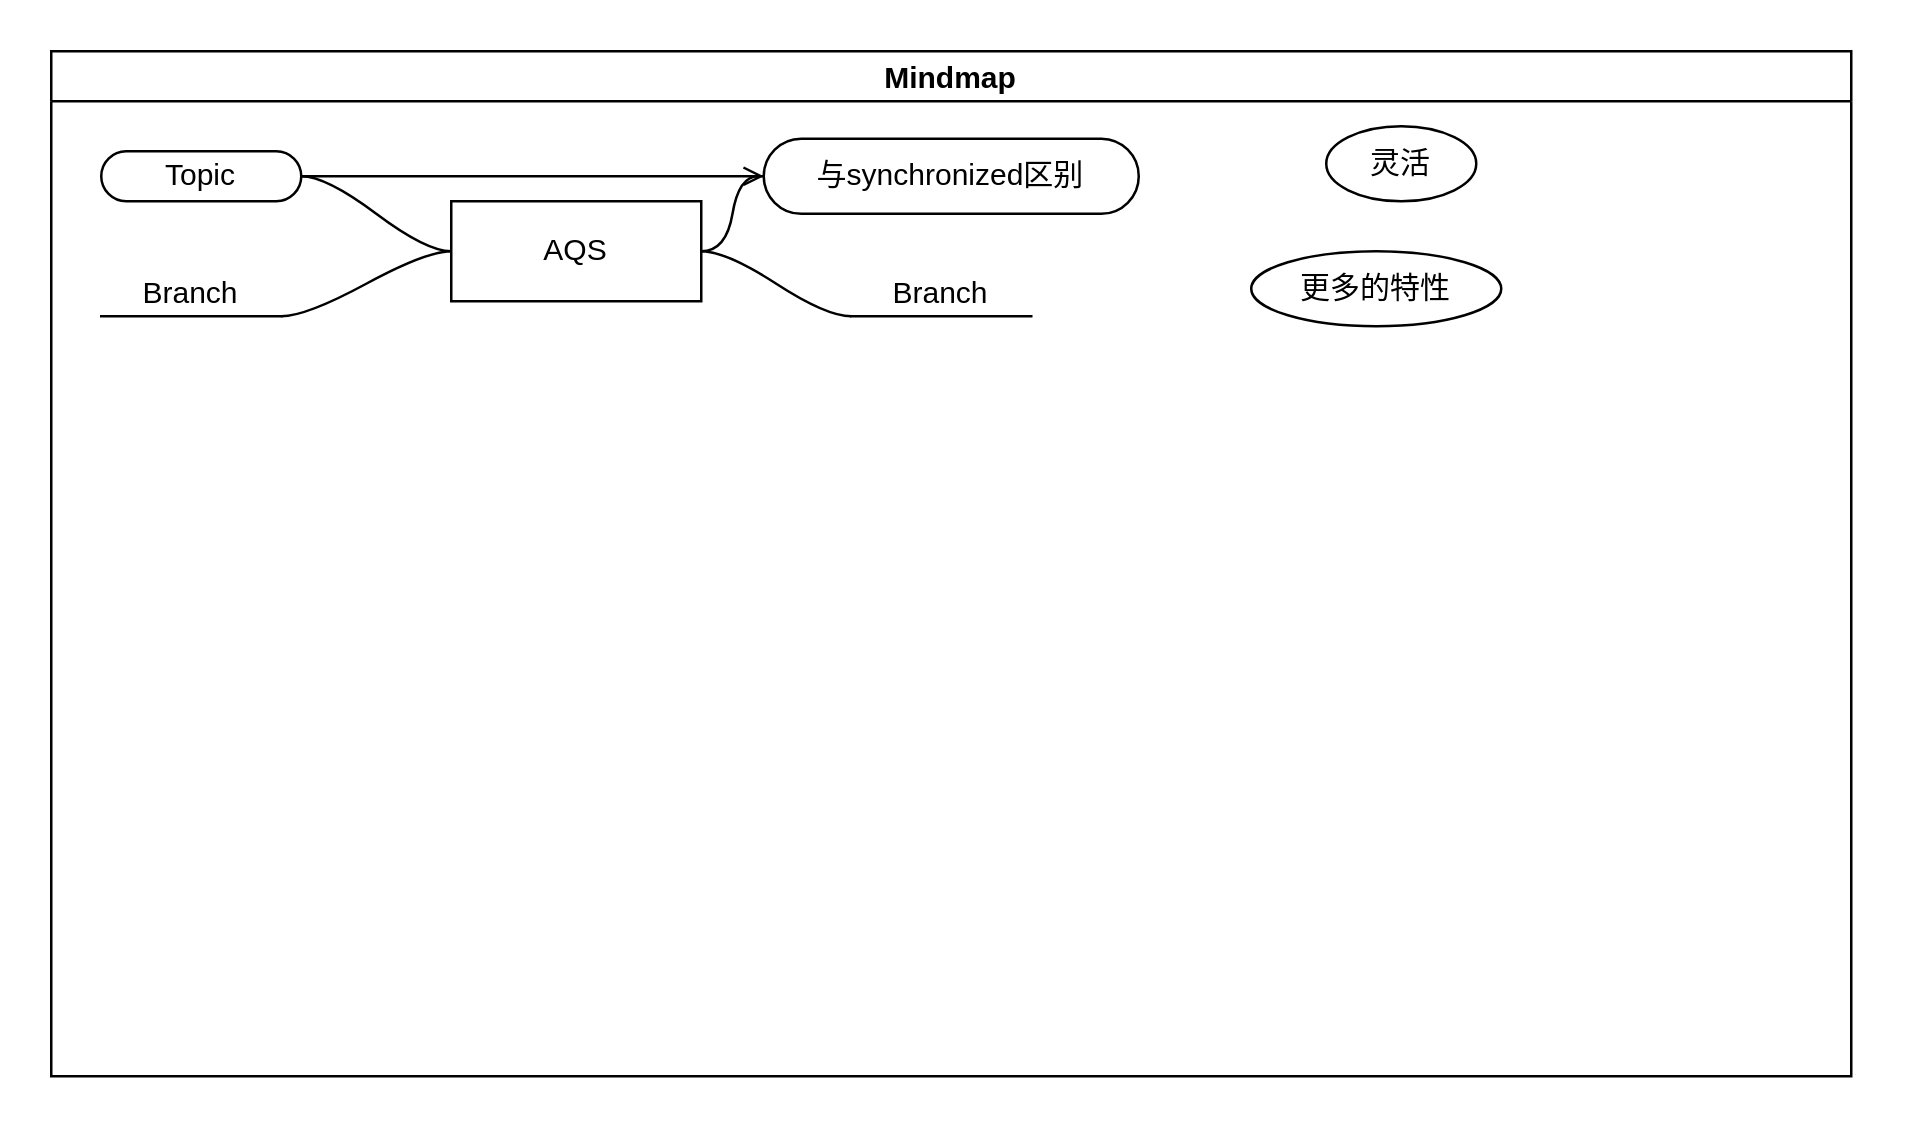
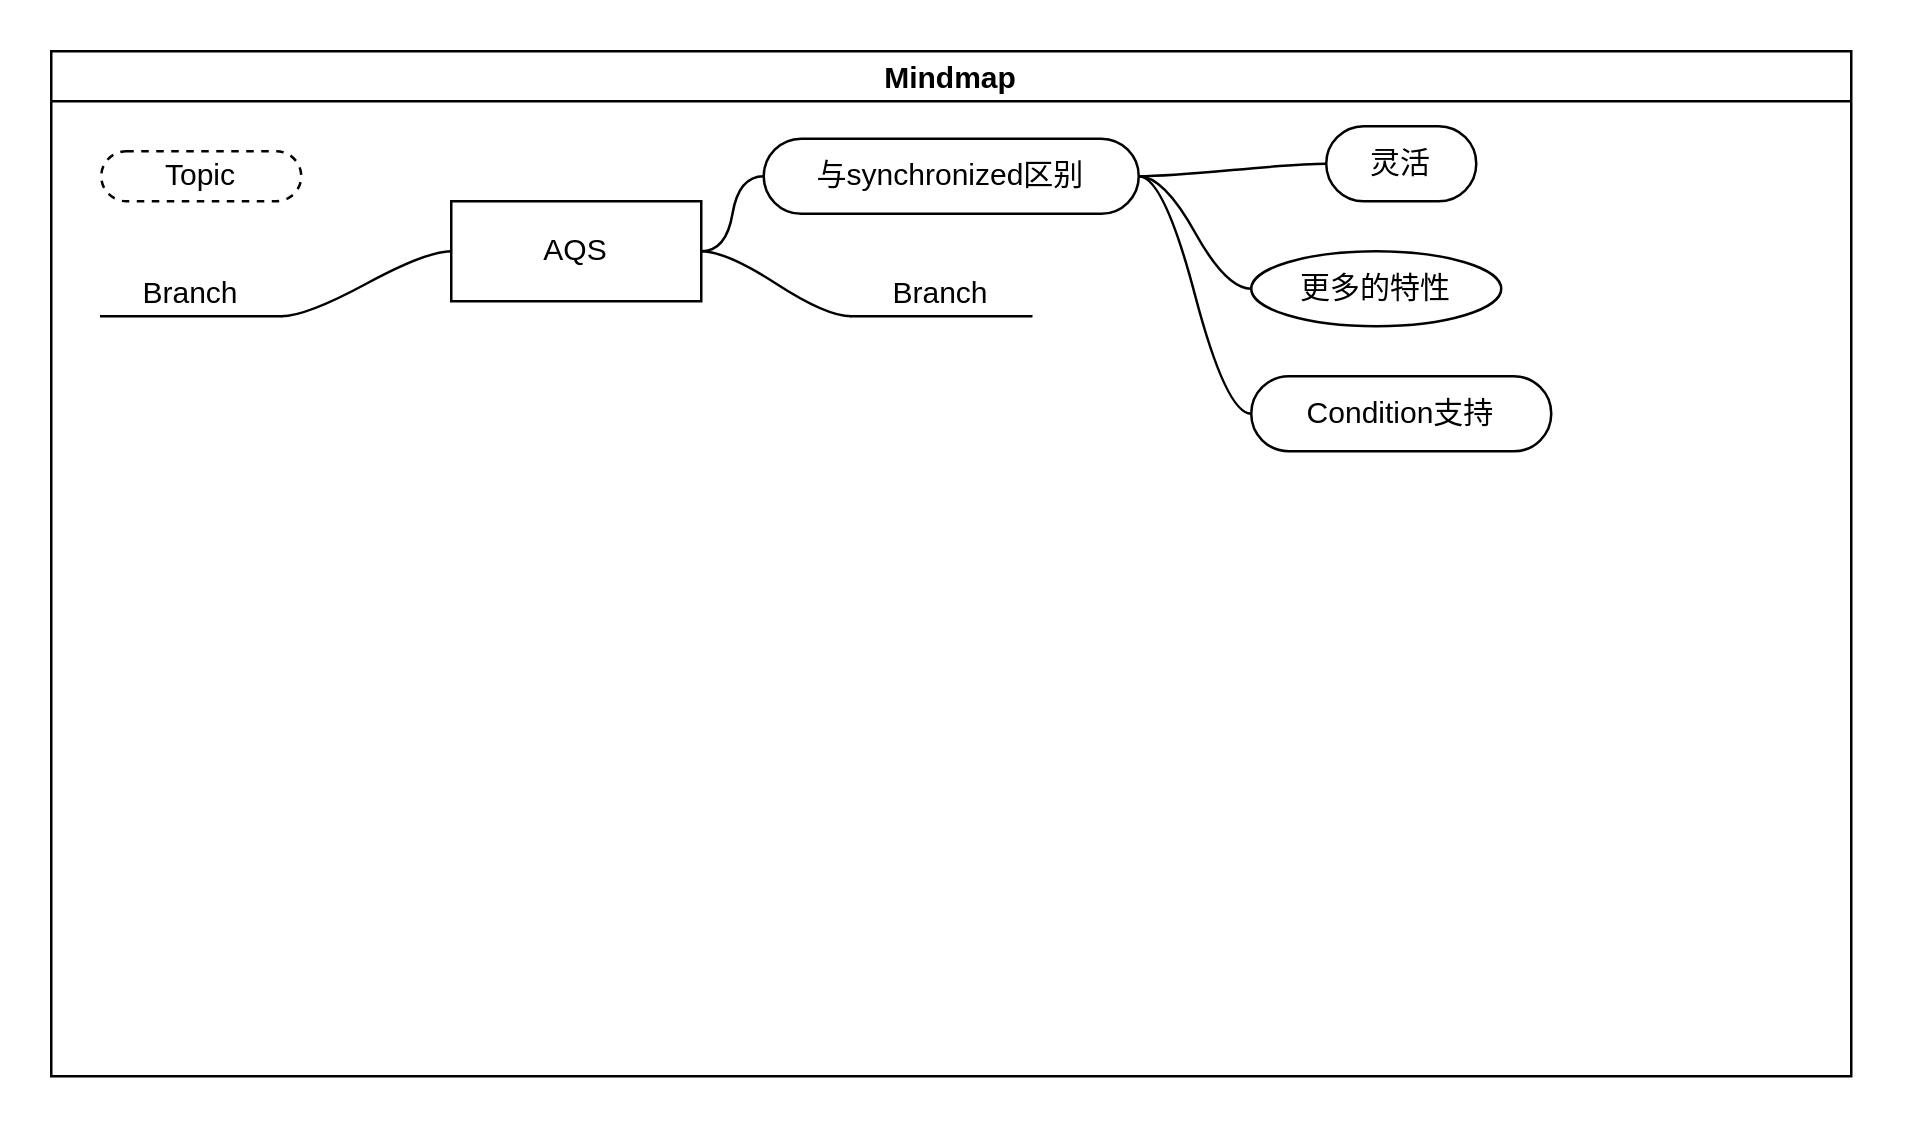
node "灵活": shape ellipse -> rounded rectangle
node "Topic": style solid -> dashed
edge "Topic" -- "与synchronized区别": now "灵活" -- "与synchronized区别"
edge "AQS" -> "与synchronized区别": arrowhead open -> none
edge "Topic" -- "AQS": removed
edge "与synchronized区别" -- "更多的特性": added
edge "与synchronized区别" -- "Condition支持": added
node "Condition支持": added
